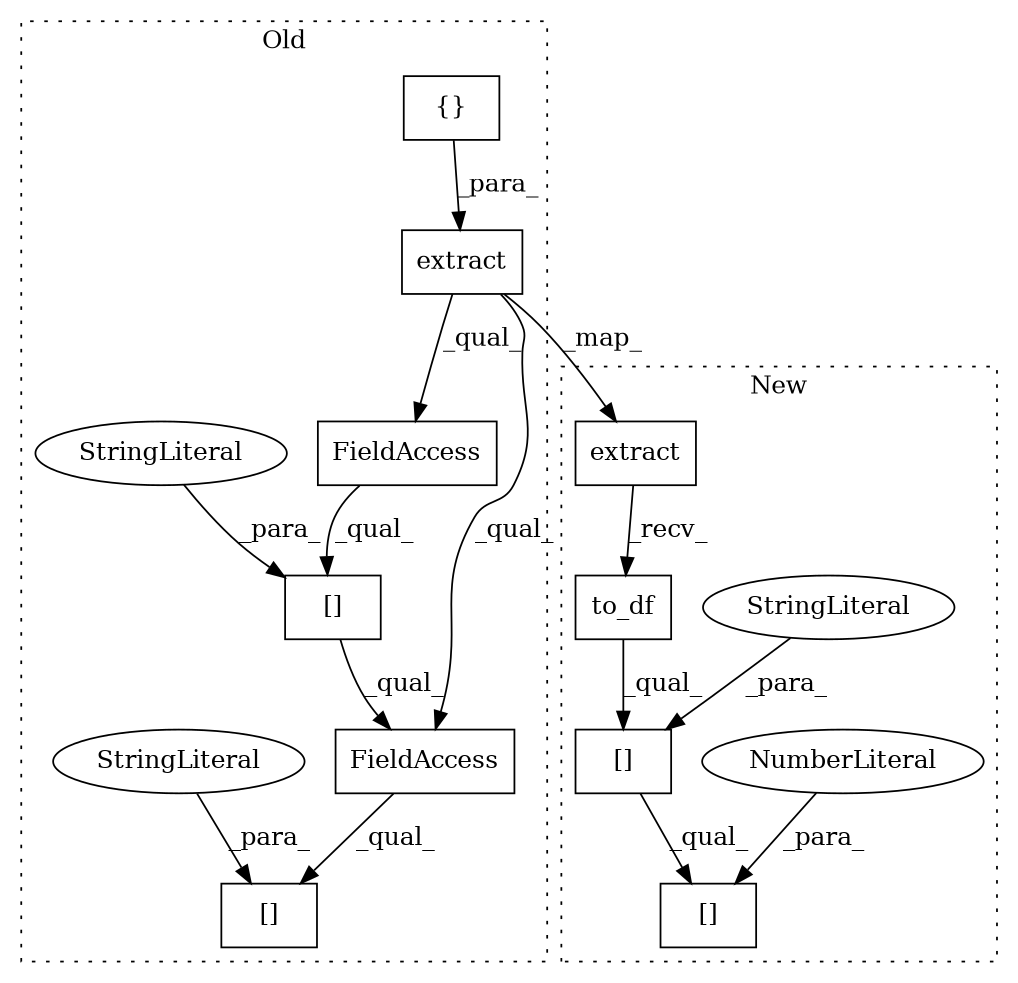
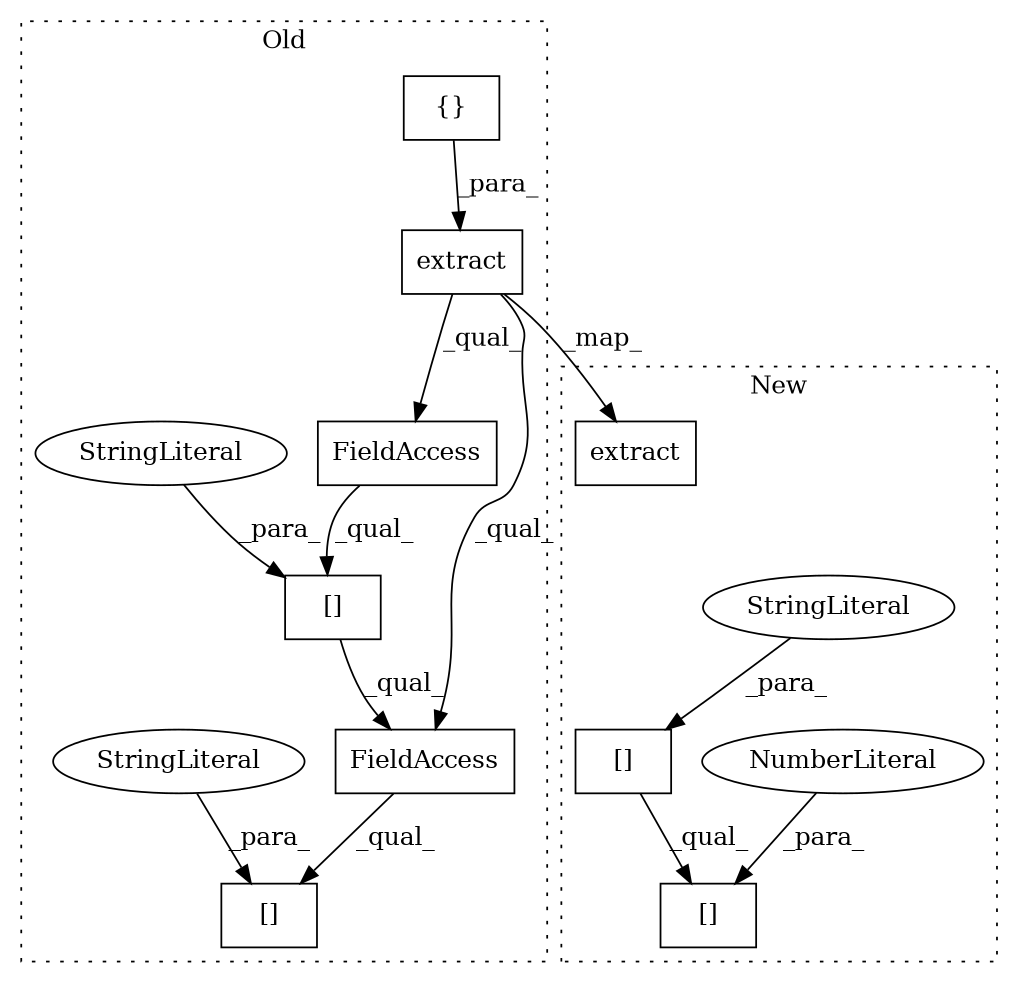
node "to_df": removed
